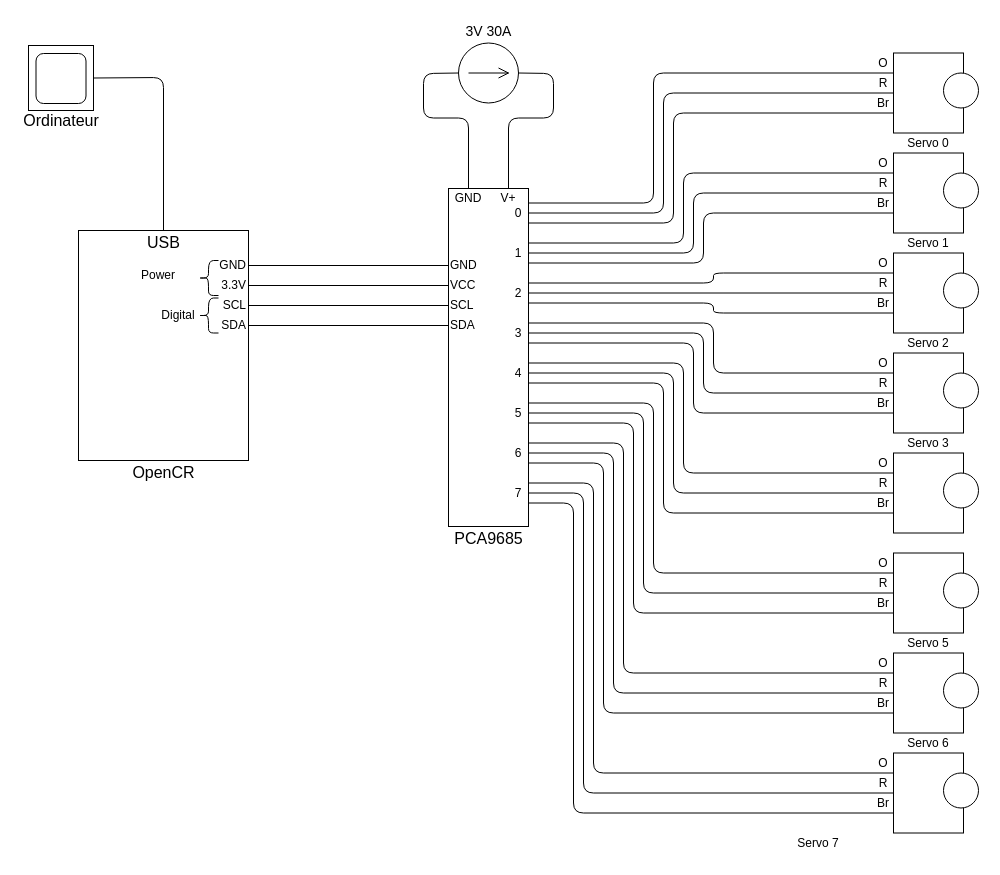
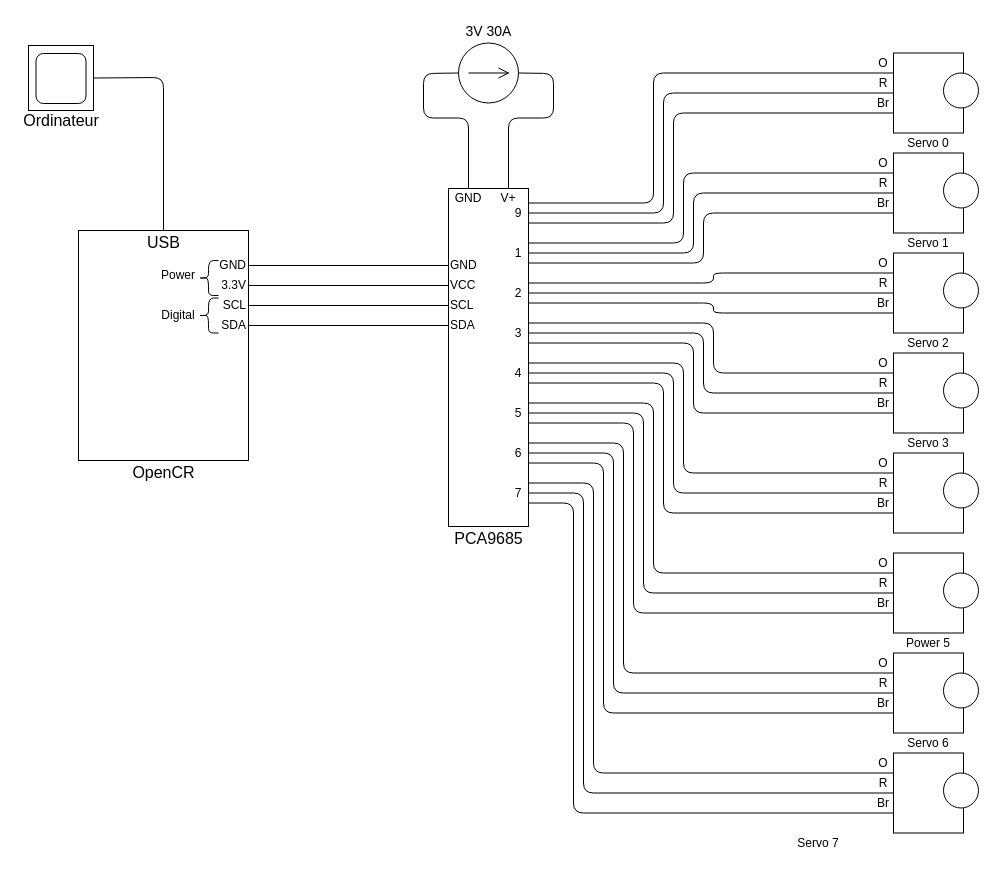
node "0": label "0" -> "9"
node "Power": moved (159, 276) -> (179, 276)
node "Servo 5": label "Servo 5" -> "Power 5"
